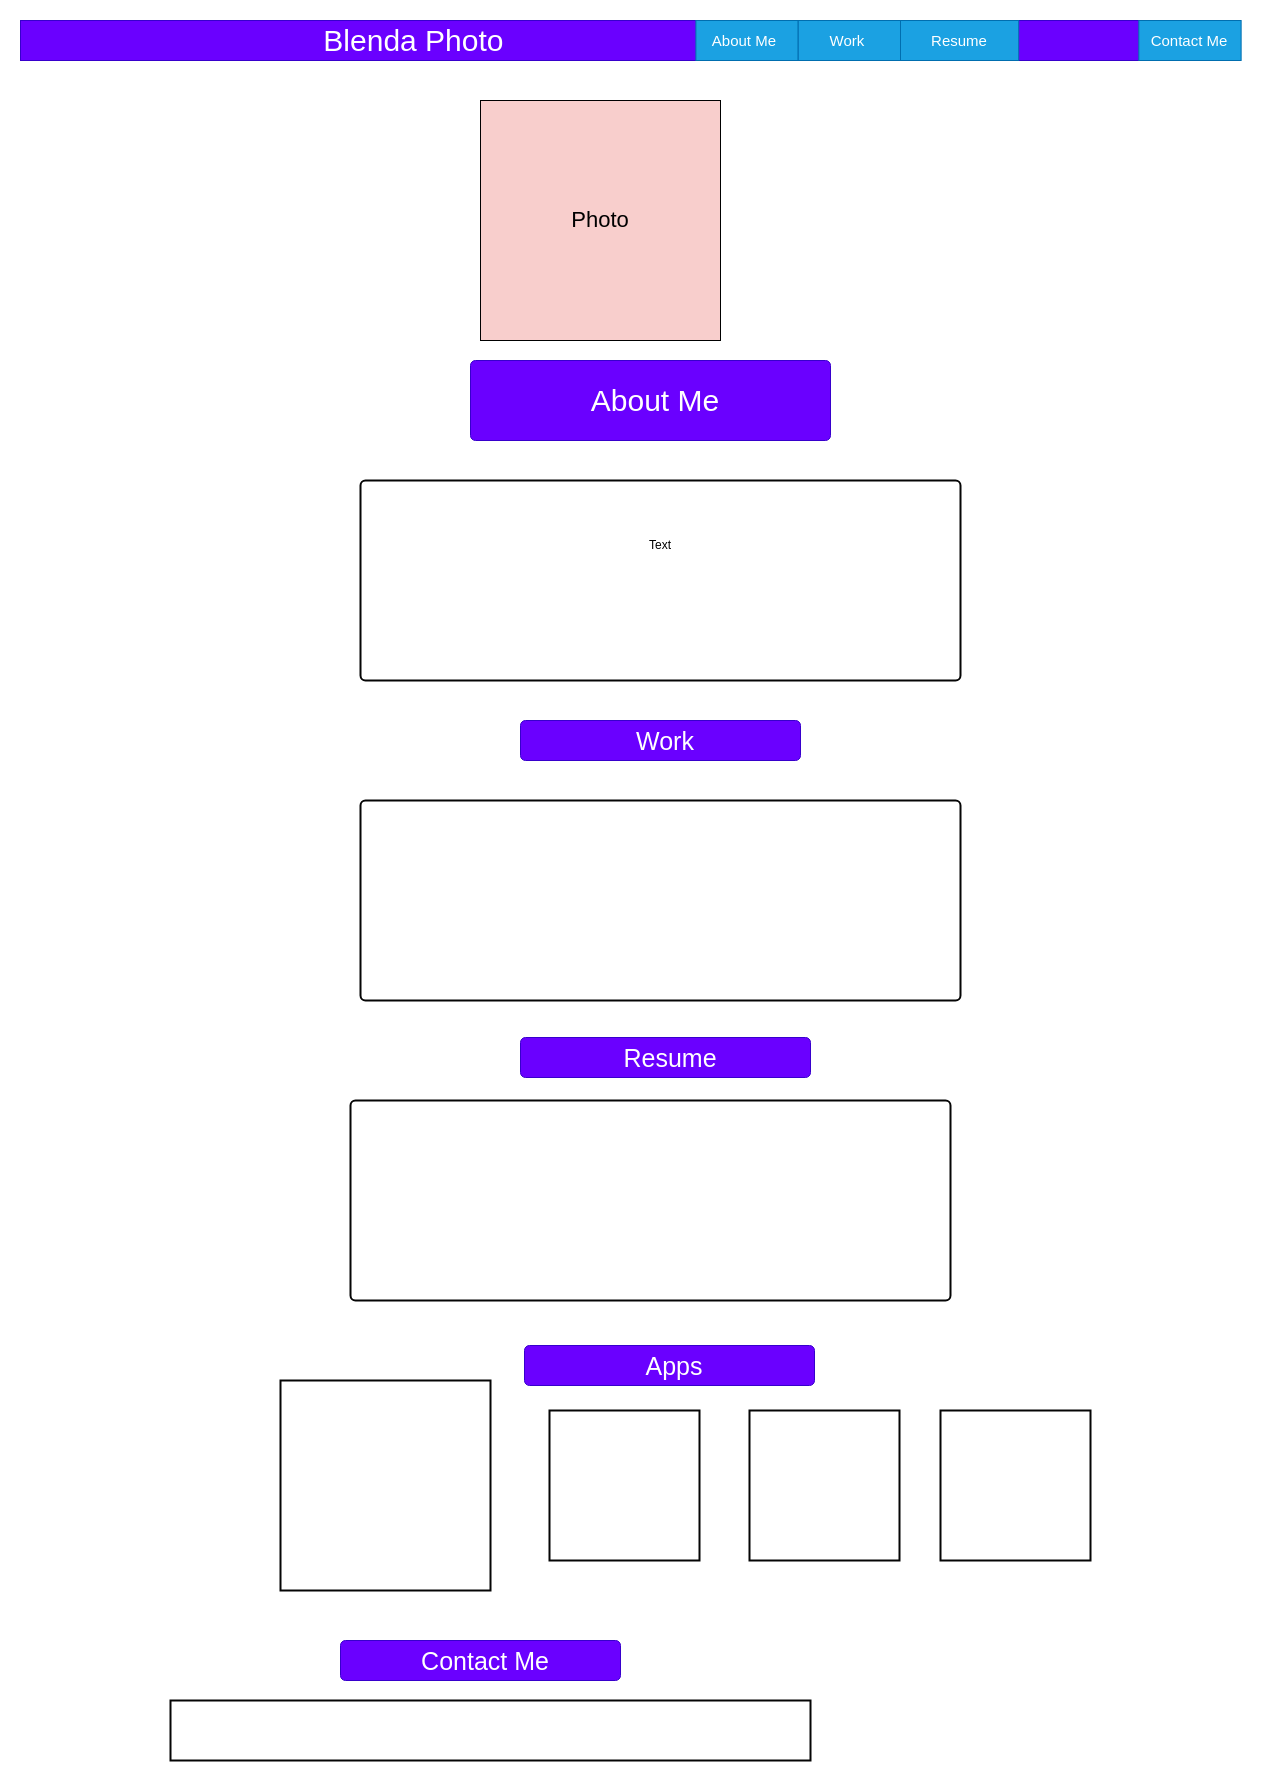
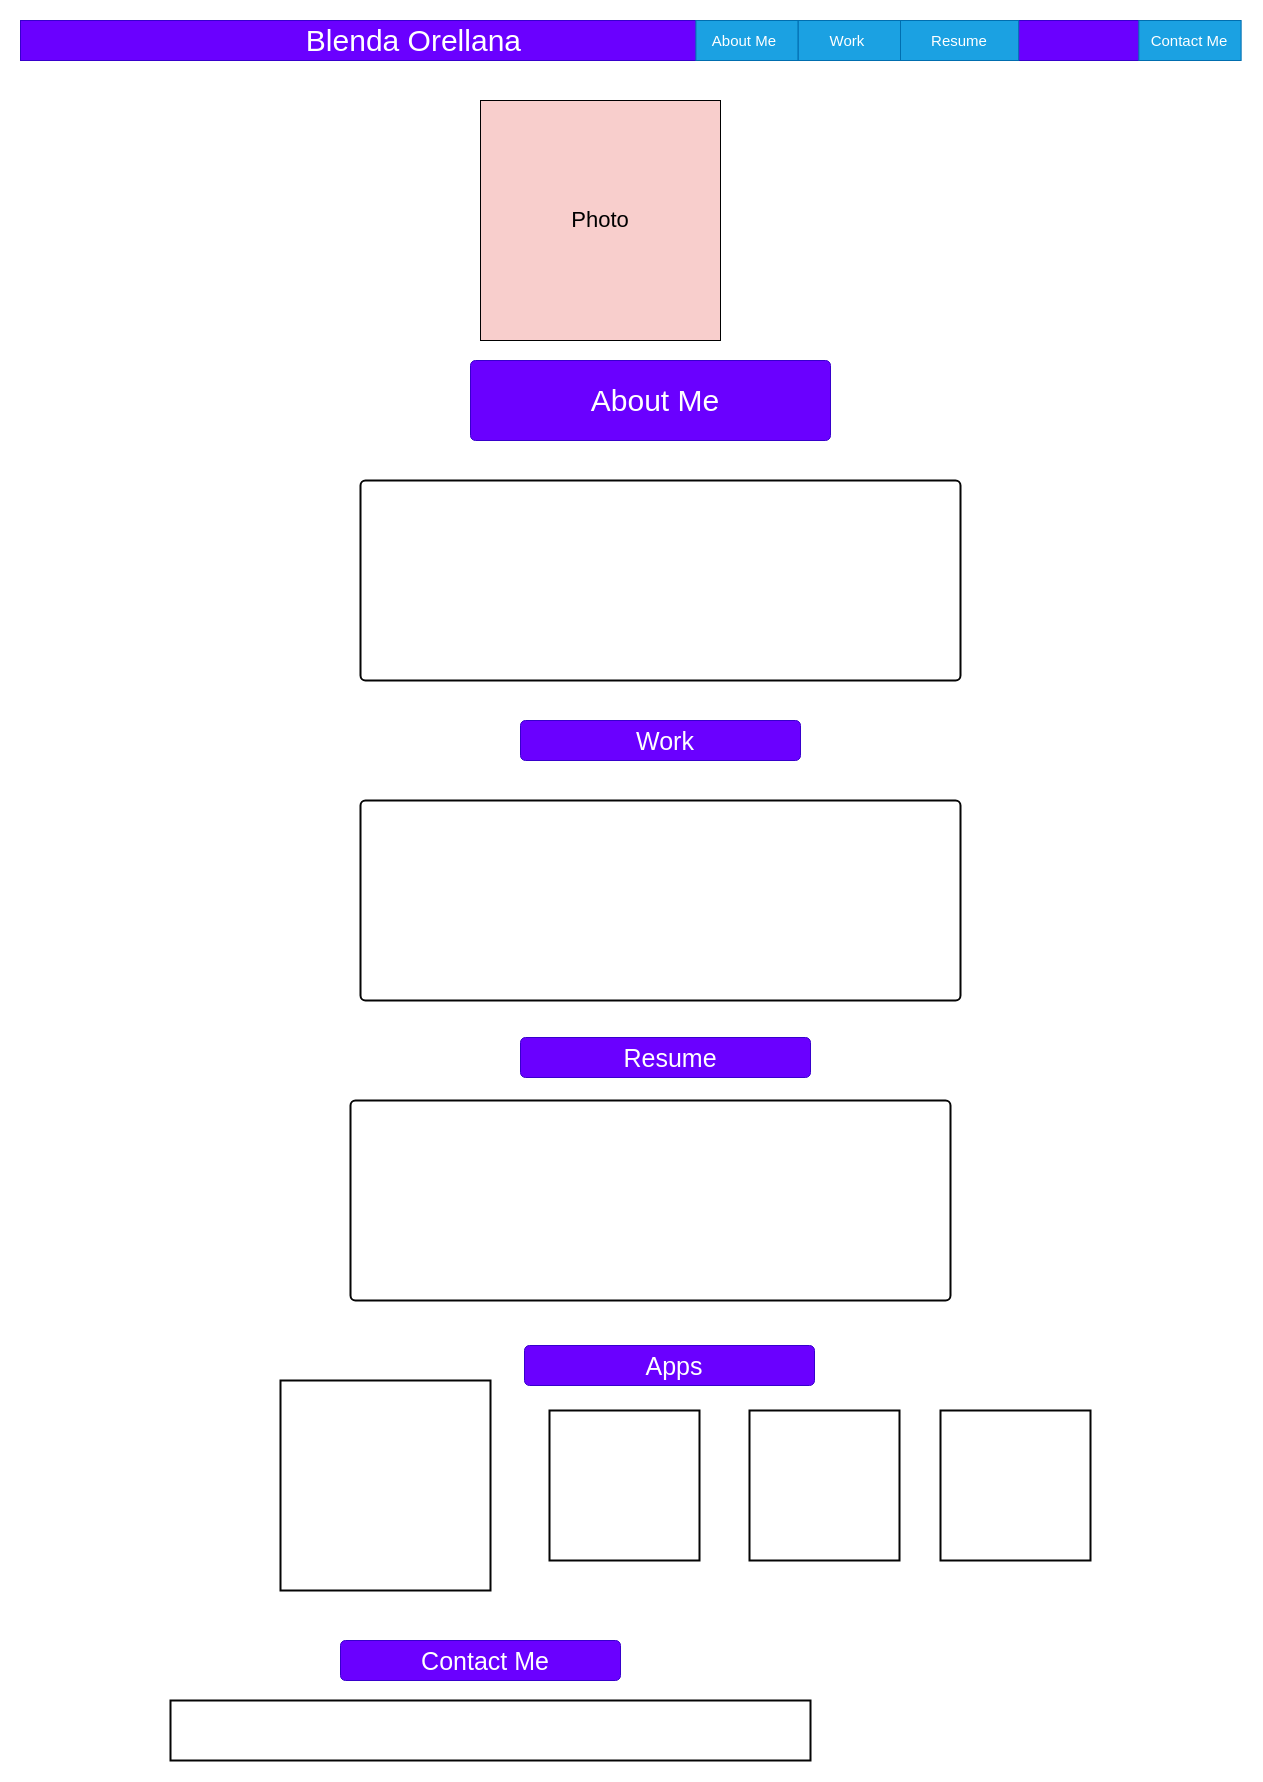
node "Blenda Photo": label "Blenda Photo" -> "Blenda Orellana"
node "Text": removed
